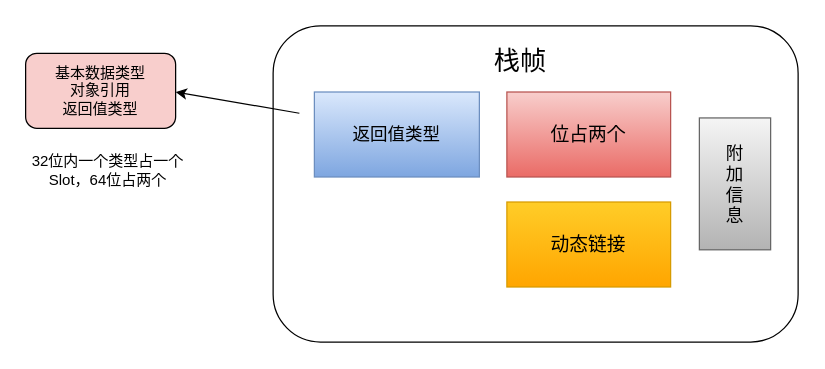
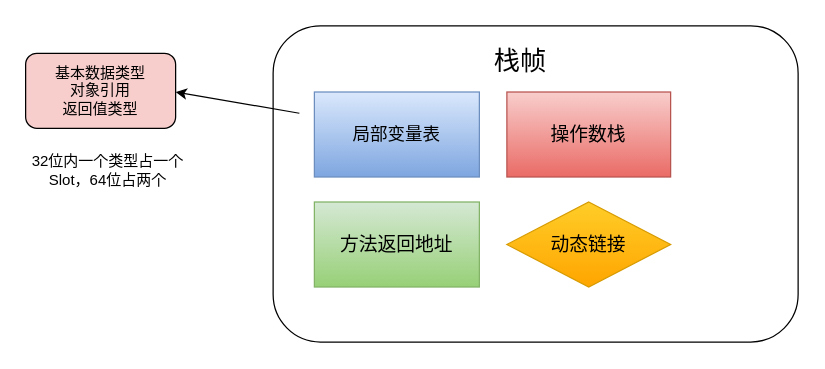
node "返回值类型": label "返回值类型" -> "局部变量表"
node "位占两个": label "位占两个" -> "操作数栈"
node "附 加 信 息": removed
node "方法返回地址": added
node "动态链接": shape rectangle -> diamond
